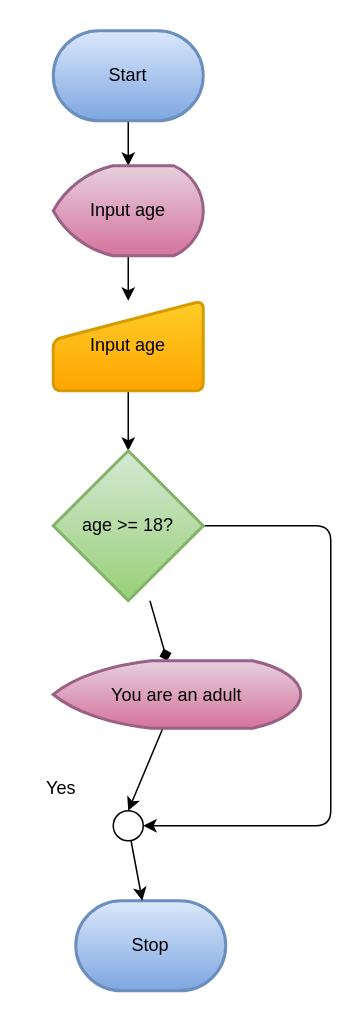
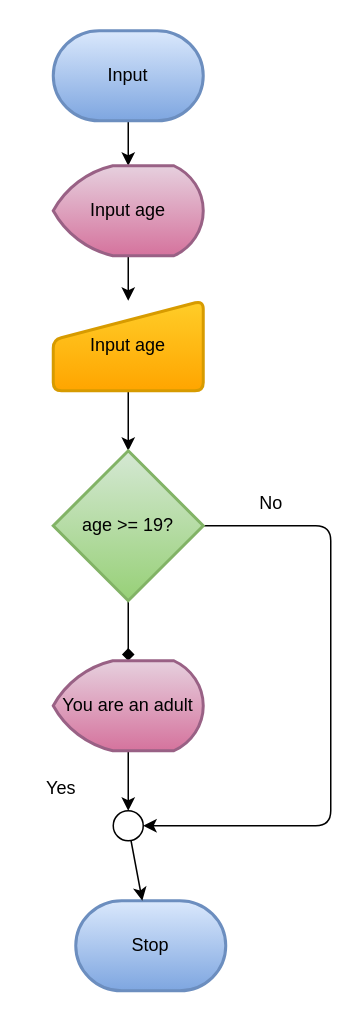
node "Start": label "Start" -> "Input"
node "No": added
node "age >= 18?": label "age >= 18?" -> "age >= 19?"
node "You are an adult": size 248x68 -> 150x90
